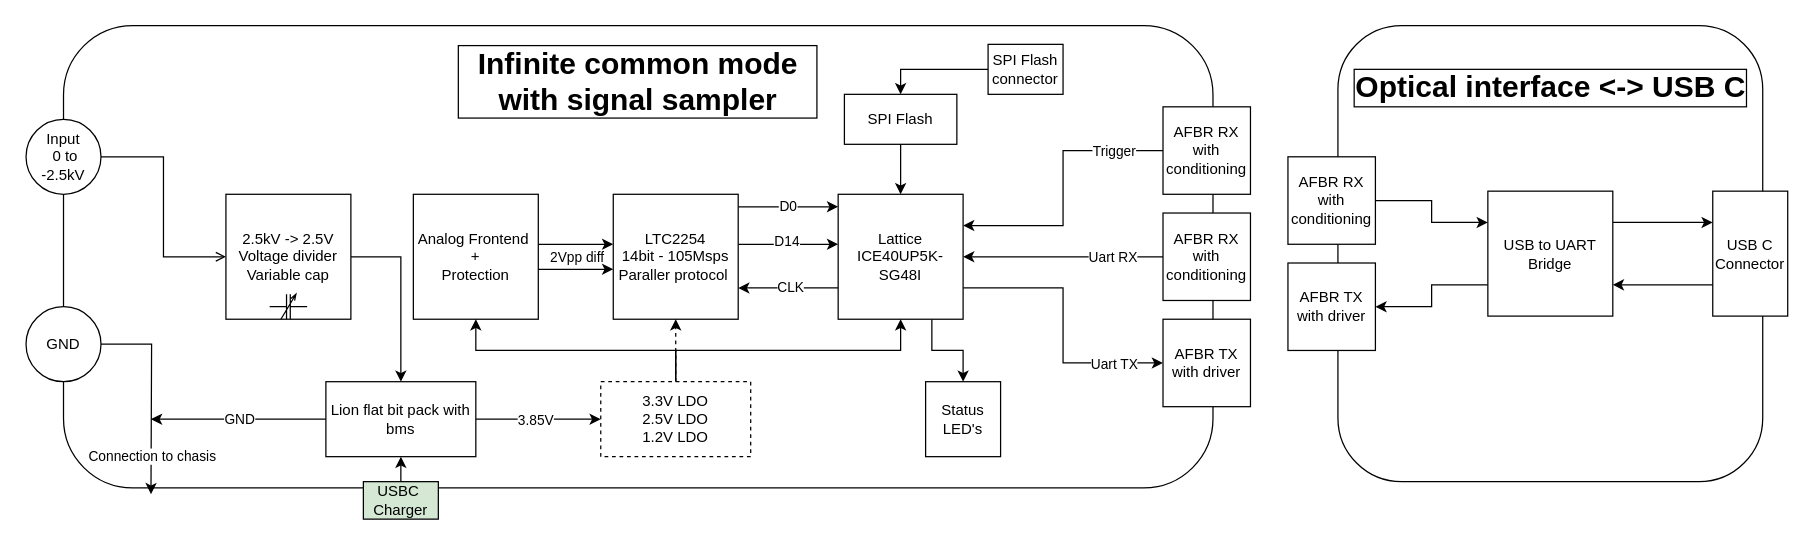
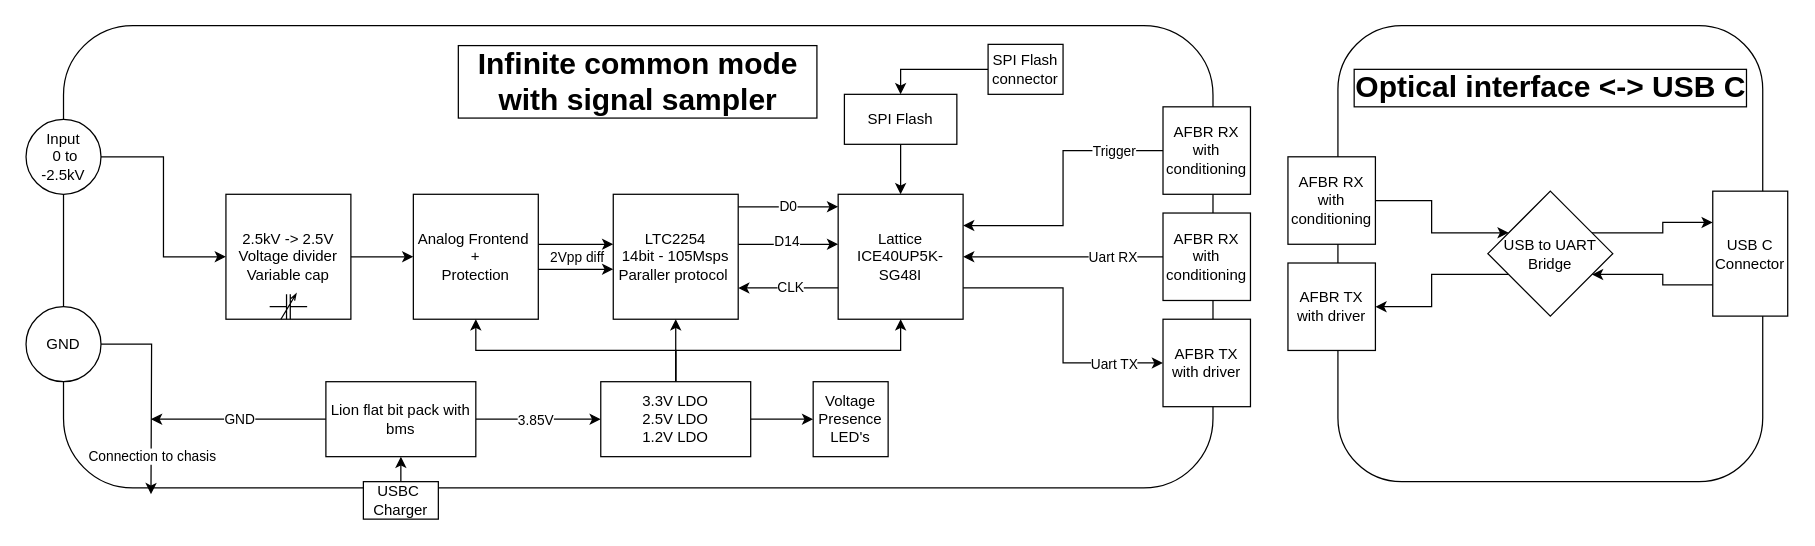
node "USB to UART Bridge": shape rectangle -> diamond
edge "Input 0 to -2.5kV" -> "2.5kV -> 2.5V Voltage divider Variable cap": arrowhead open -> classic
edge "2.5kV -> 2.5V Voltage divider Variable cap" -> "Lion flat bit pack with bms": now "2.5kV -> 2.5V Voltage divider Variable cap" -> "Analog Frontend + Protection"
edge "3.3V LDO 2.5V LDO 1.2V LDO" -> "LTC2254 14bit - 105Msps Paraller protocol": style dashed -> solid
edge "Lattice ICE40UP5K-SG48I" -> "Status LED's": removed
node "3.3V LDO 2.5V LDO 1.2V LDO": style dashed -> solid
edge "3.3V LDO 2.5V LDO 1.2V LDO" -> "Voltage Presence LED's": added
node "Voltage Presence LED's": added
node "Status LED's": removed
node "USBC Charger": fillcolor #d5e8d4 -> #ffffff
